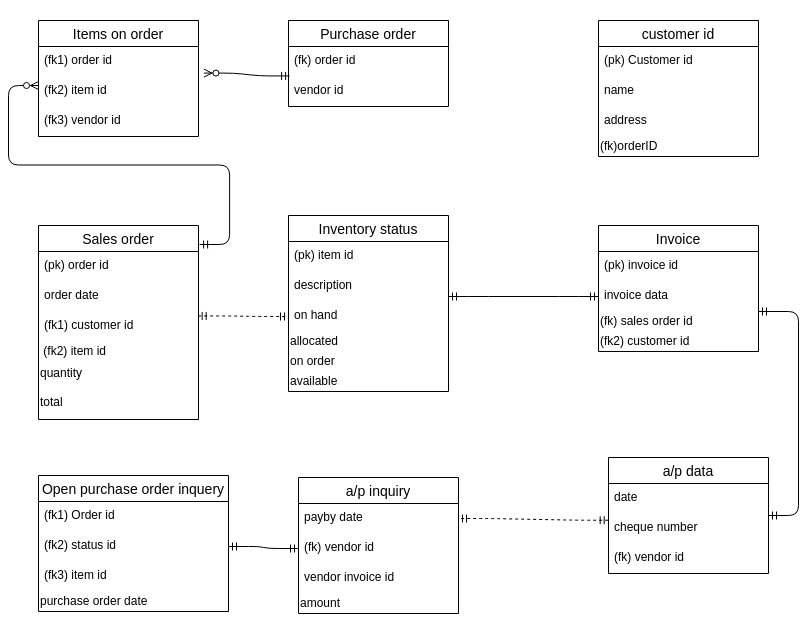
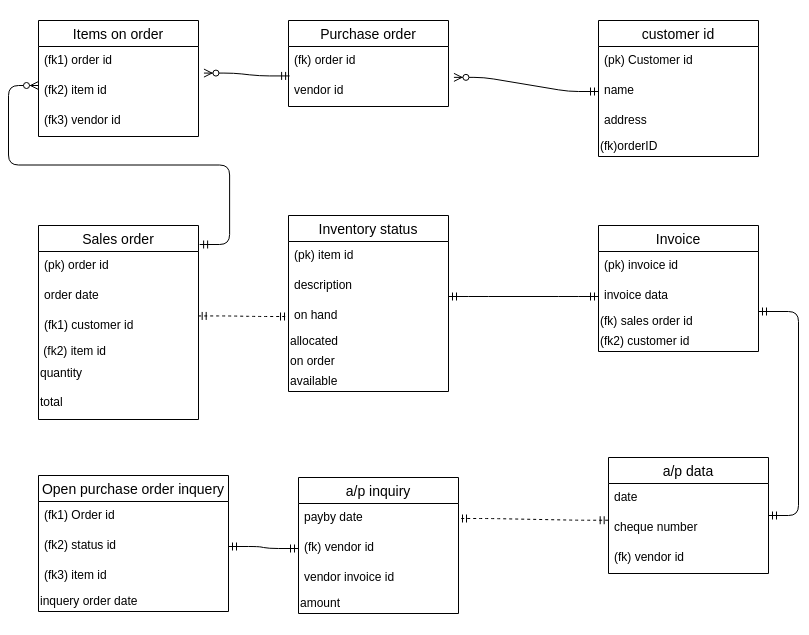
edge "vendor id" -- "name": added
node "purchase order date": label "purchase order date" -> "inquery order date"
